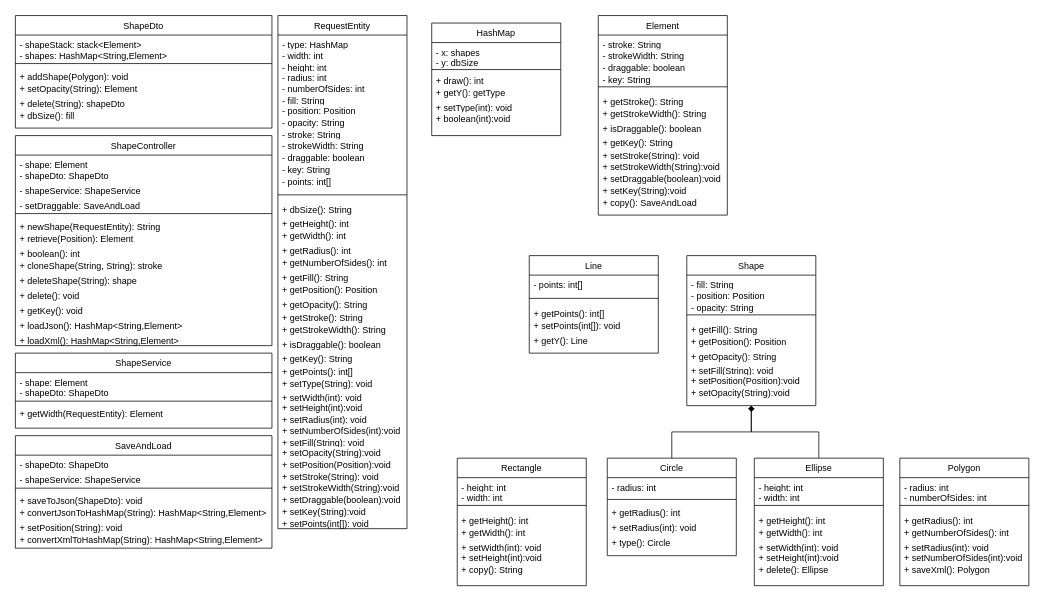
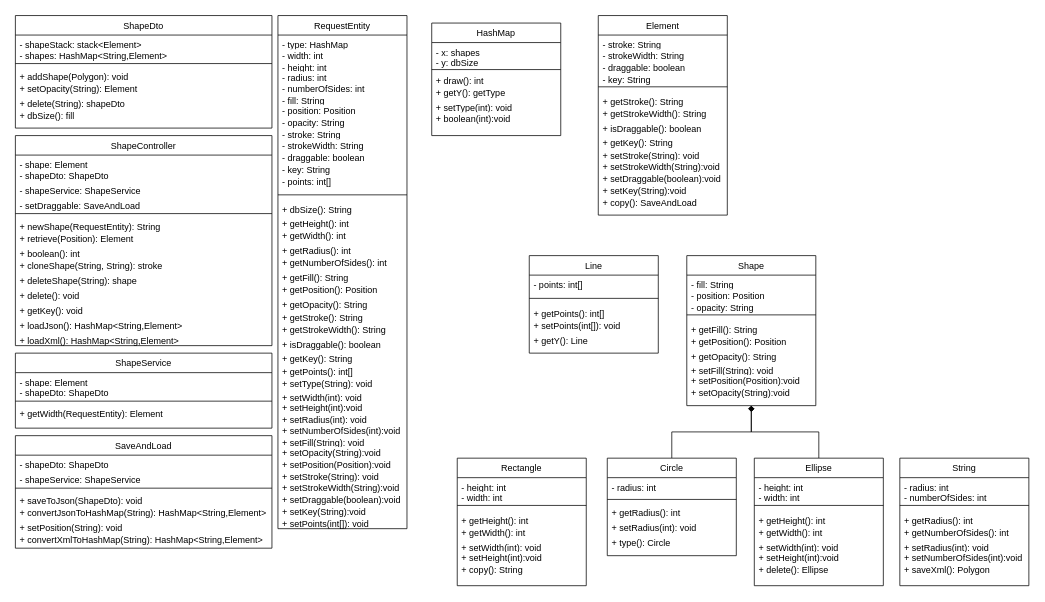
node "Polygon": label "Polygon" -> "String"
